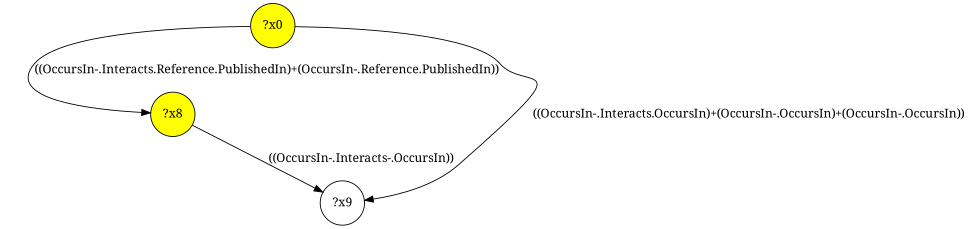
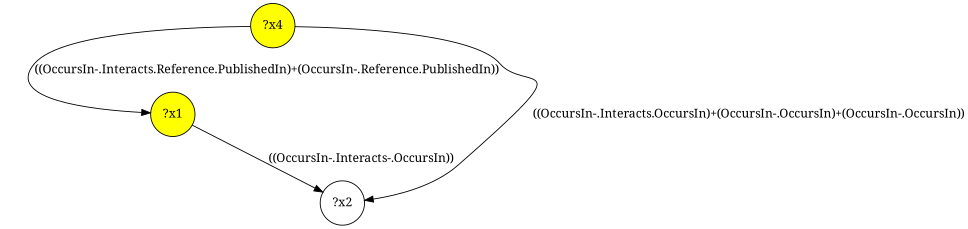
node "?x0": label "?x0" -> "?x4"
node "?x8": label "?x8" -> "?x1"
node "?x9": label "?x9" -> "?x2"
